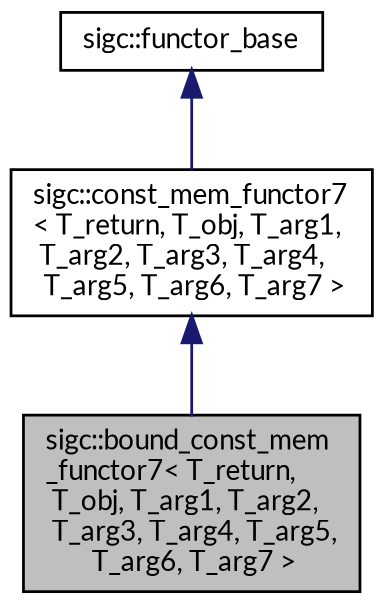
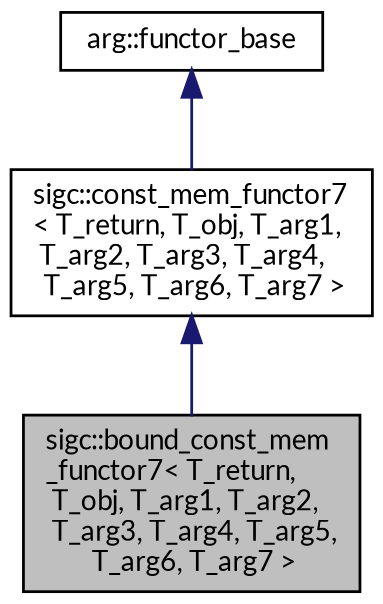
node "sigc::functor_base": label "sigc::functor_base" -> "arg::functor_base"
